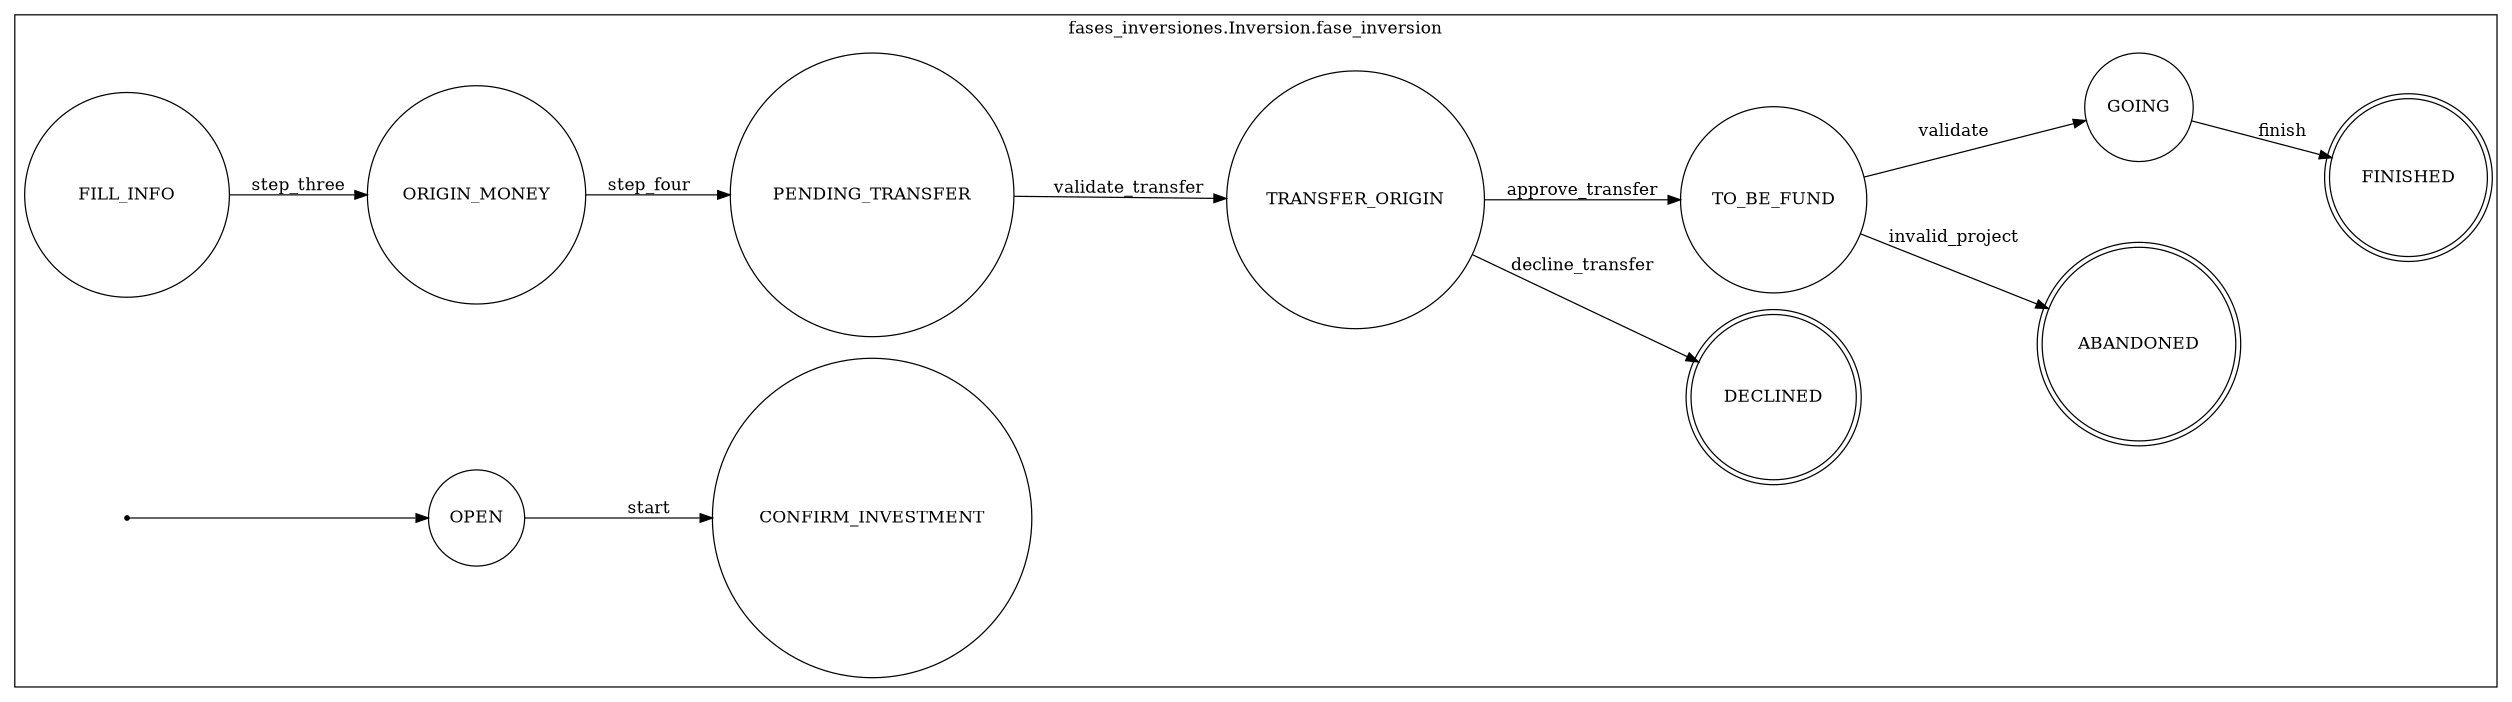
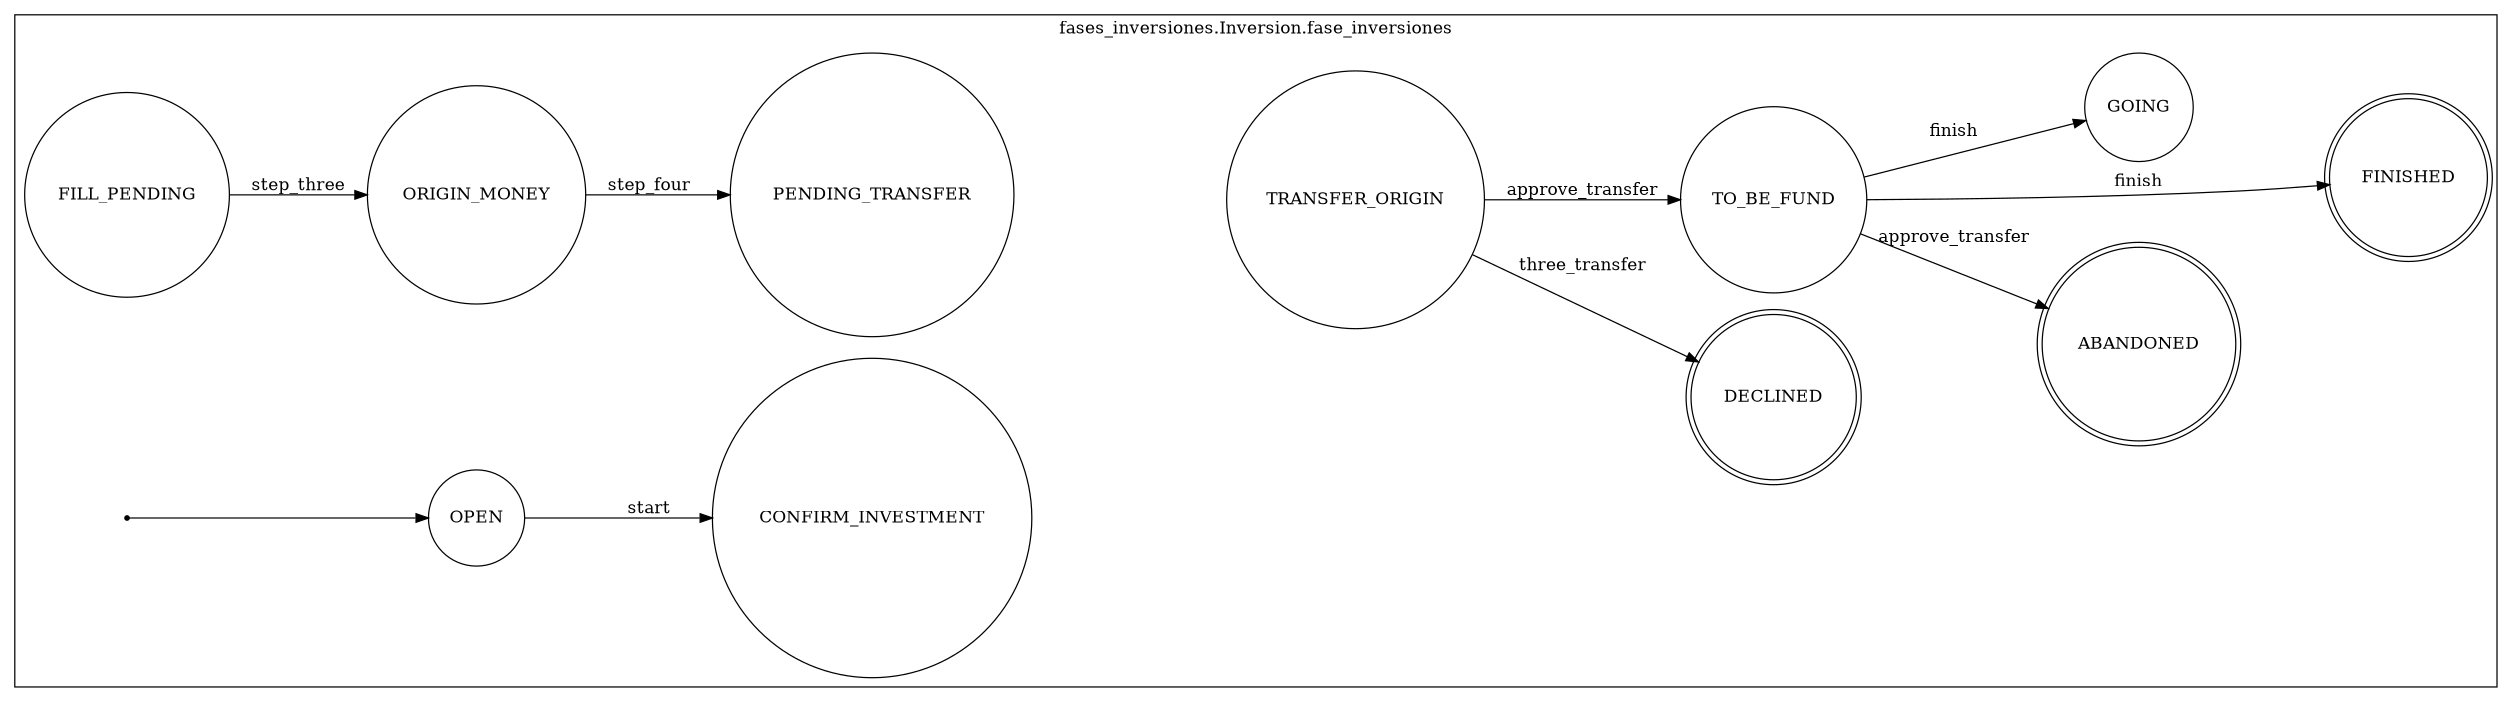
cluster "fases_inversiones.Inversion.fase_inversion": label "fases_inversiones.Inversion.fase_inversion" -> "fases_inversiones.Inversion.fase_inversiones"
edge "TO_BE_FUND" -> "GOING": label "validate" -> "finish"
edge "GOING" -> "FINISHED": now "TO_BE_FUND" -> "FINISHED"
node "FILL_INFO": label "FILL_INFO" -> "FILL_PENDING"
edge "PENDING_TRANSFER" -> "TRANSFER_ORIGIN": removed, label "validate_transfer"
edge "TO_BE_FUND" -> "ABANDONED": label "invalid_project" -> "approve_transfer"
edge "TRANSFER_ORIGIN" -> "DECLINED": label "decline_transfer" -> "three_transfer"
